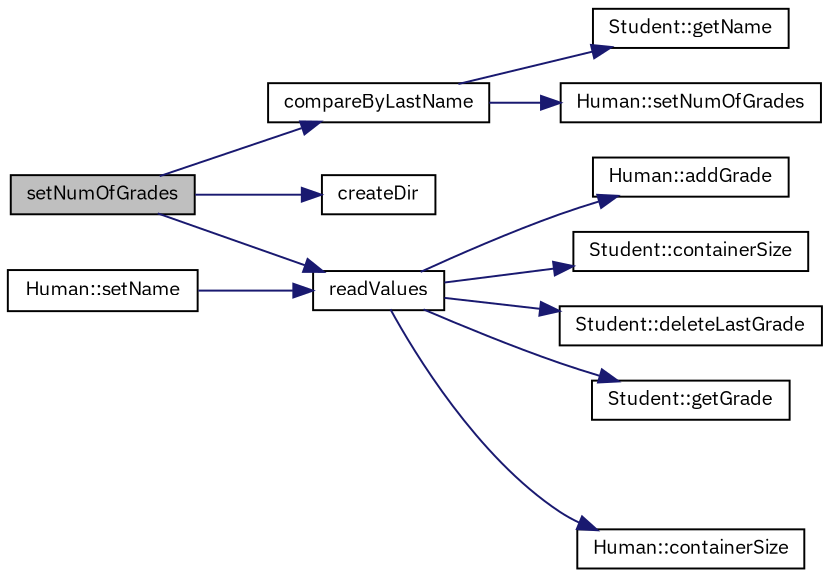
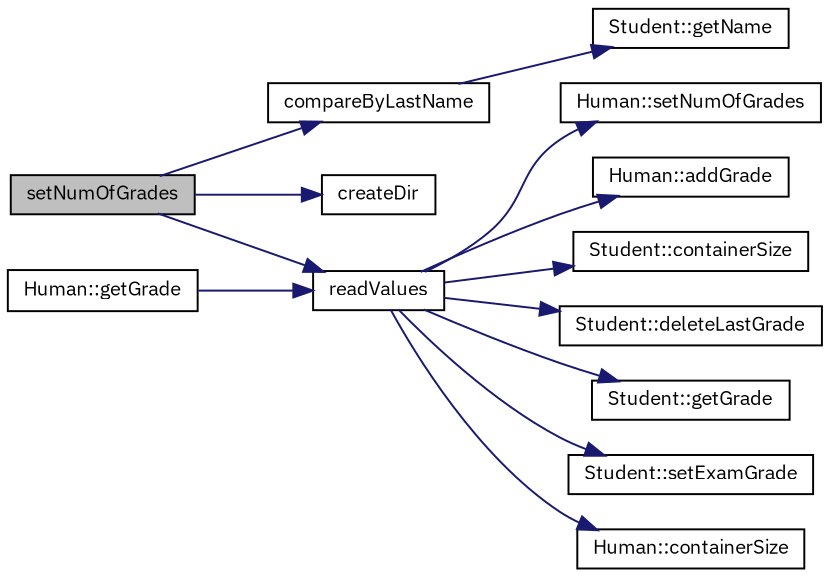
edge "compareByLastName" -> "Human::setNumOfGrades": now "readValues" -> "Human::setNumOfGrades"
node "Human::setName": label "Human::setName" -> "Human::getGrade"
node "Student::setExamGrade": added
